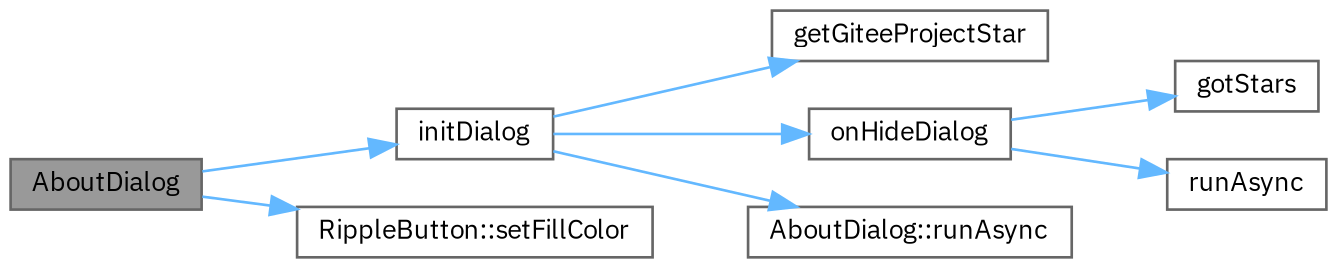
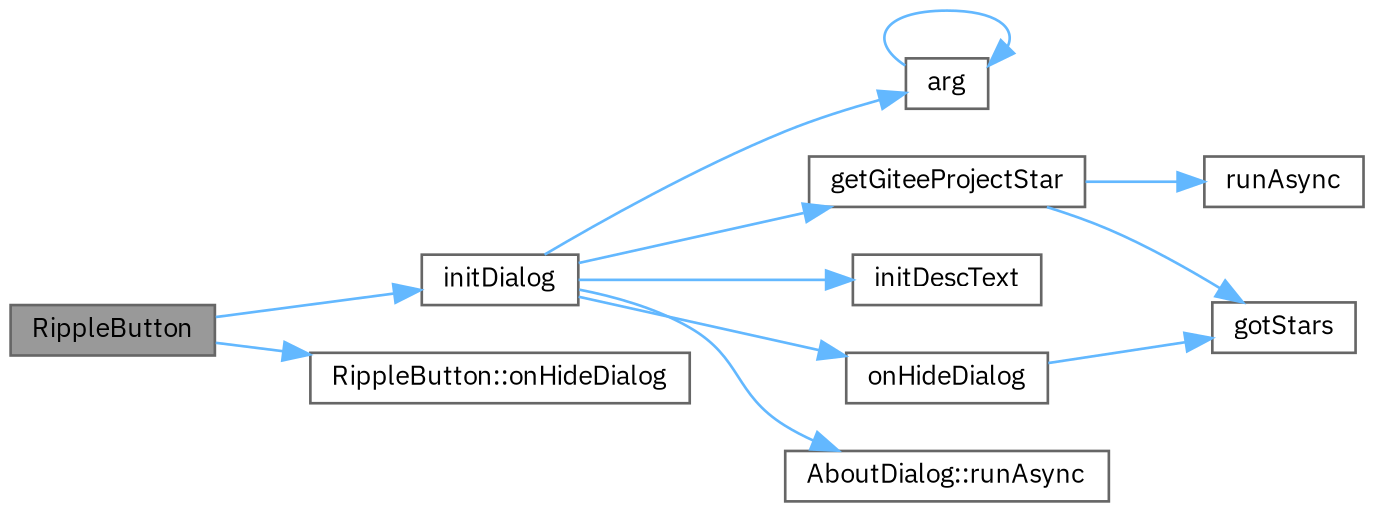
node "arg": added
edge "onHideDialog" -> "runAsync": now "getGiteeProjectStar" -> "runAsync"
node "AboutDialog": label "AboutDialog" -> "RippleButton"
node "RippleButton::setFillColor": label "RippleButton::setFillColor" -> "RippleButton::onHideDialog"
edge "getGiteeProjectStar" -> "gotStars": added
node "initDescText": added
